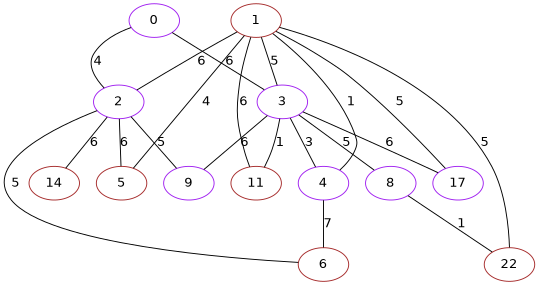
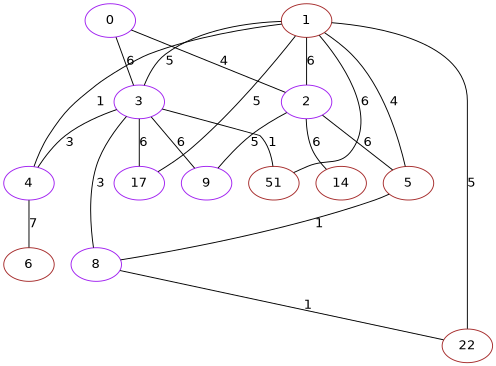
edge "3" -- "8": label "5" -> "3"
node "11": label "11" -> "51"
edge "2" -- "6": removed, label "5"
edge "5" -- "8": added, label "1"
